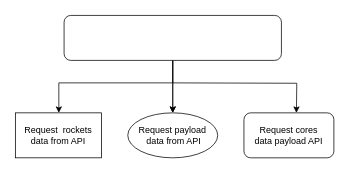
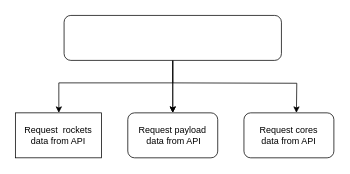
node "Request payload data from API": shape ellipse -> rounded rectangle
node "Request cores data payload API": label "Request cores data payload API" -> "Request cores data from API"
